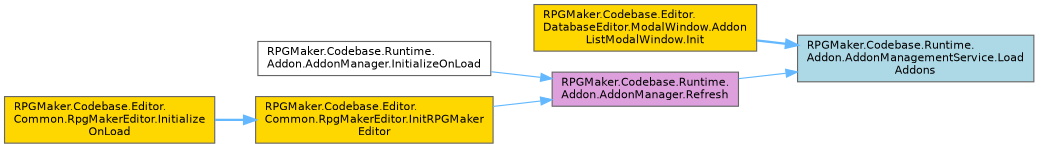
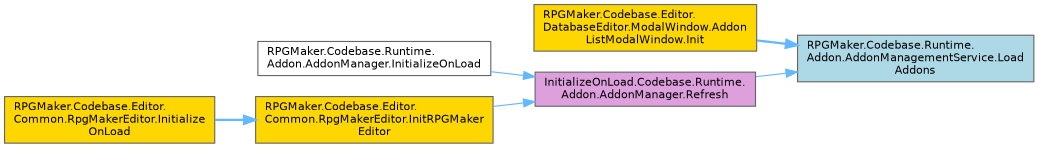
node "RPGMaker.Codebase.Runtime. Addon.AddonManager.Refresh": label "RPGMaker.Codebase.Runtime. Addon.AddonManager.Refresh" -> "InitializeOnLoad.Codebase.Runtime. Addon.AddonManager.Refresh"
